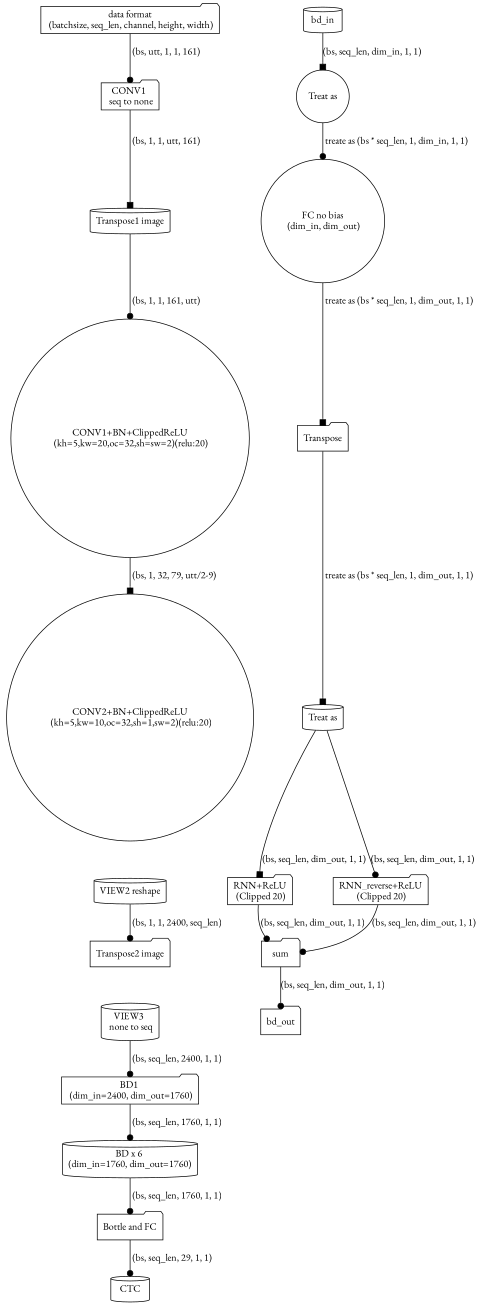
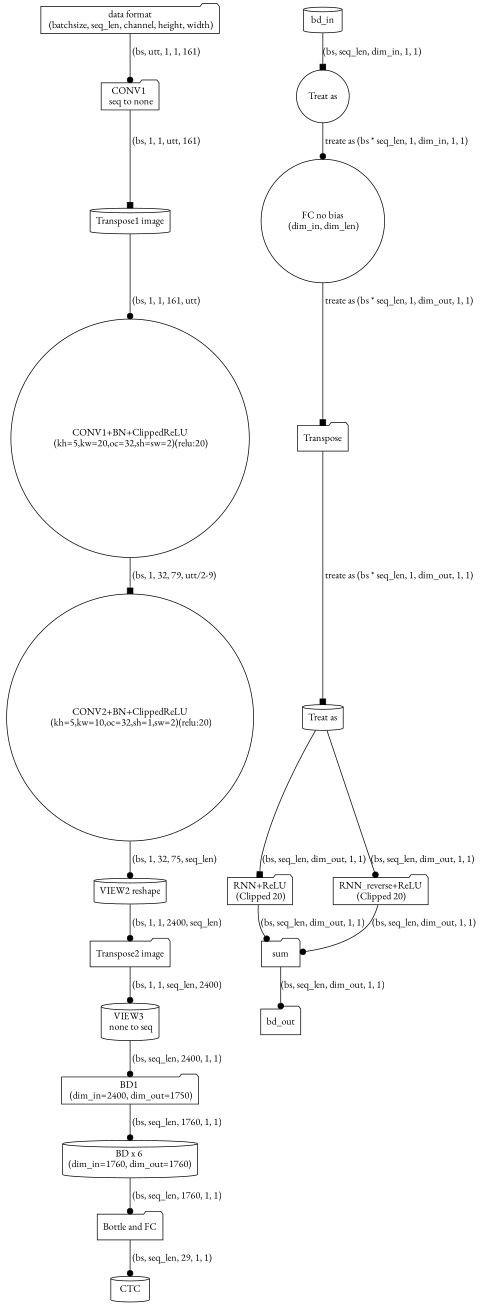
node "FC no bias (dim_in, dim_out)": label "FC no bias (dim_in, dim_out)" -> "FC no bias (dim_in, dim_len)"
edge "CONV2+BN+ClippedReLU (kh=5,kw=10,oc=32,sh=1,sw=2)(relu:20)" -> "VIEW2 reshape": added, label "(bs, 1, 32, 75, seq_len)"
edge "Transpose2 image" -> "VIEW3 none to seq": added, label "(bs, 1, 1, seq_len, 2400)"
node "BD1 (dim_in=2400, dim_out=1760)": label "BD1 (dim_in=2400, dim_out=1760)" -> "BD1 (dim_in=2400, dim_out=1750)"
